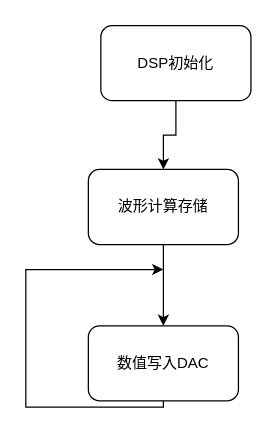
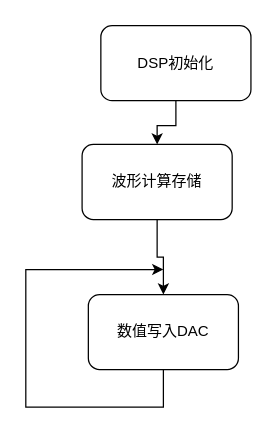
node "波形计算存储": moved (163, 207) -> (157, 182)
node "数值写入DAC": moved (163, 363) -> (163, 332)
